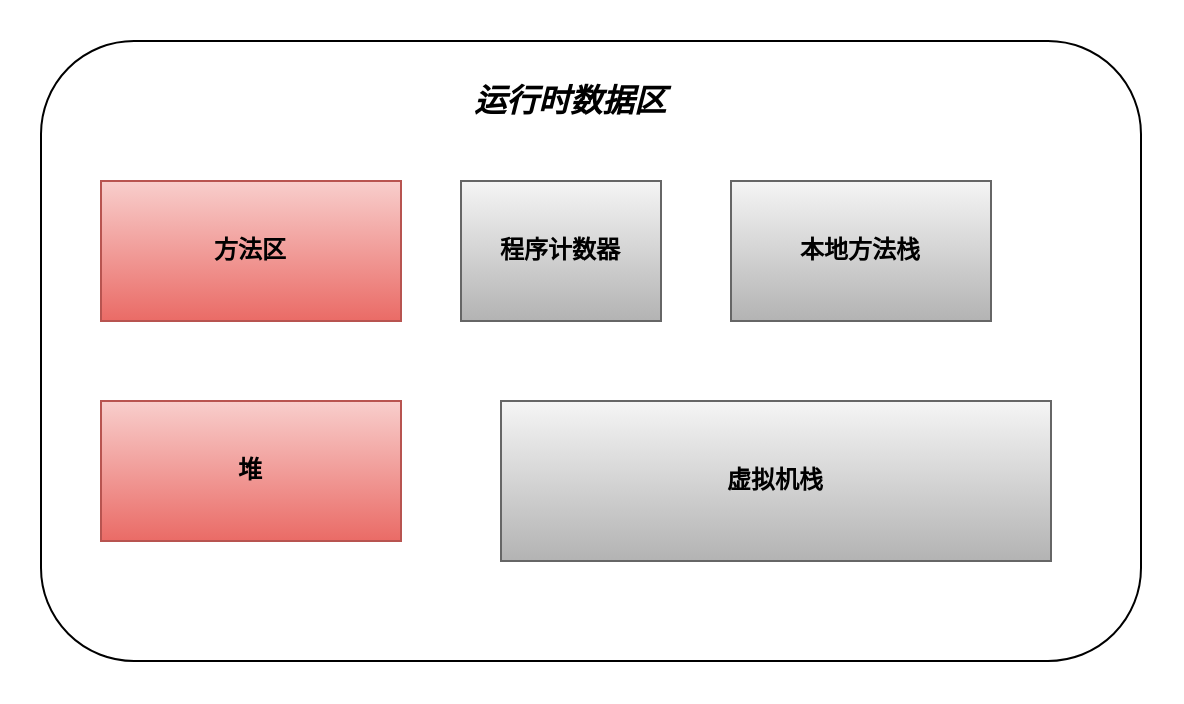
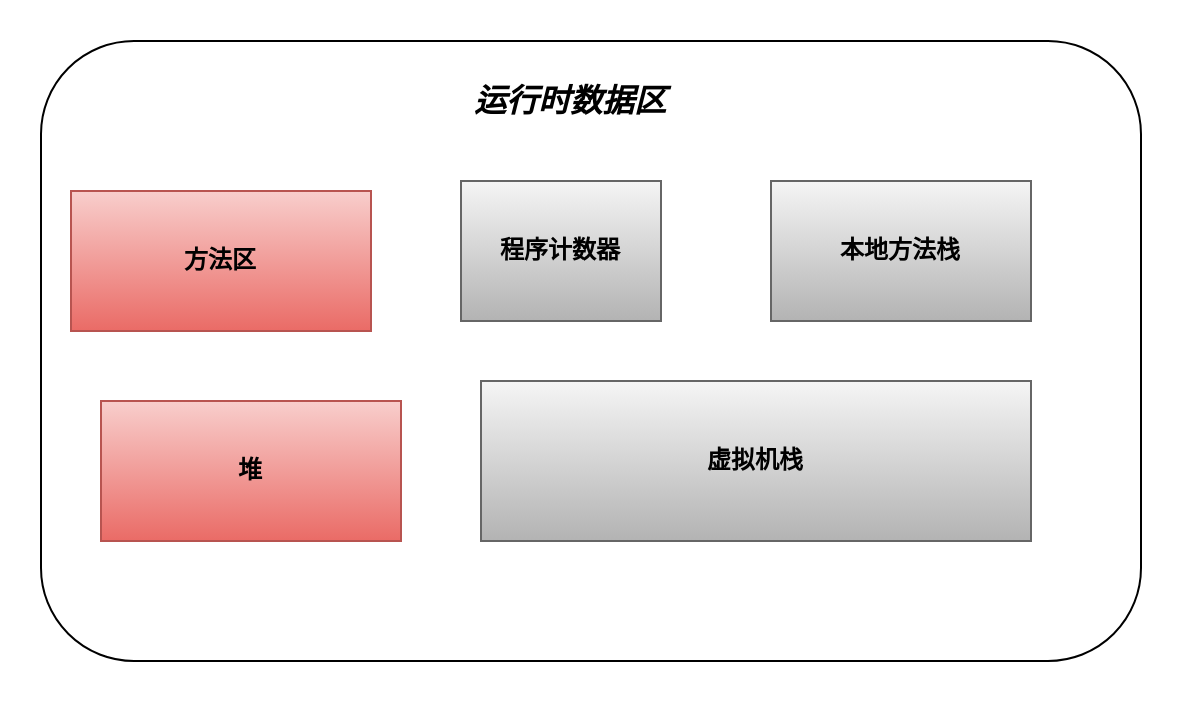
node "方法区": moved (251, 251) -> (221, 261)
node "本地方法栈": moved (861, 251) -> (901, 251)
node "虚拟机栈": moved (776, 481) -> (756, 461)
